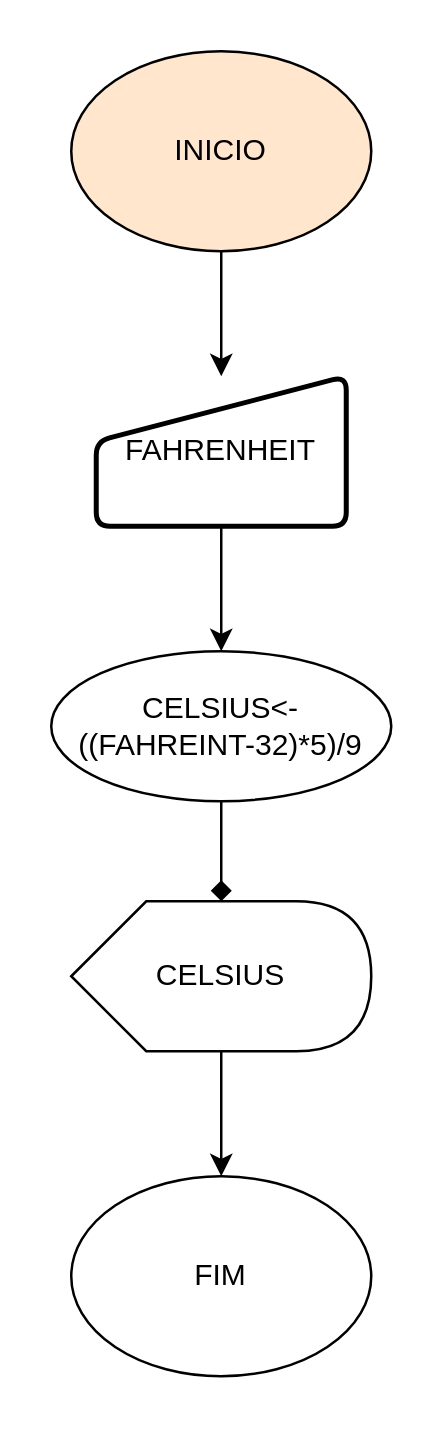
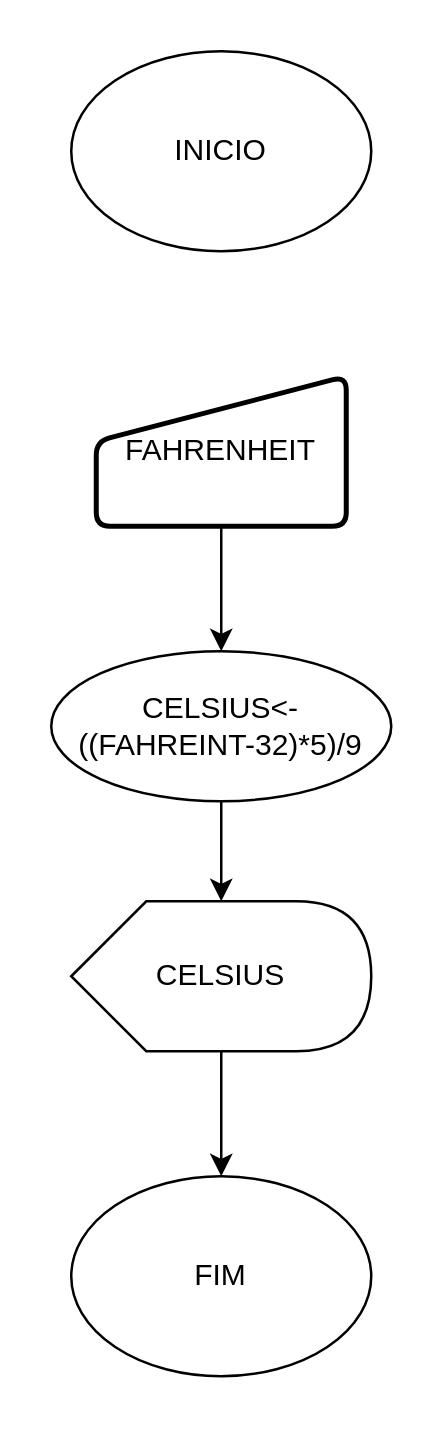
node "INICIO": fillcolor #ffe6cc -> #ffffff
edge "INICIO" -> "FAHRENHEIT": removed
edge "CELSIUS<- ((FAHREINT-32)*5)/9" -> "CELSIUS": arrowhead diamond -> classic
